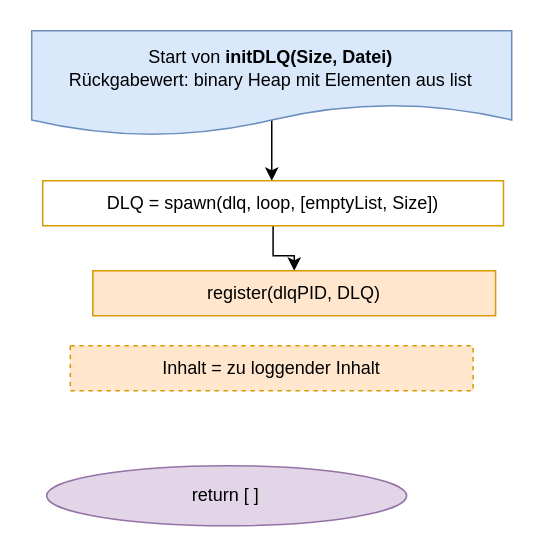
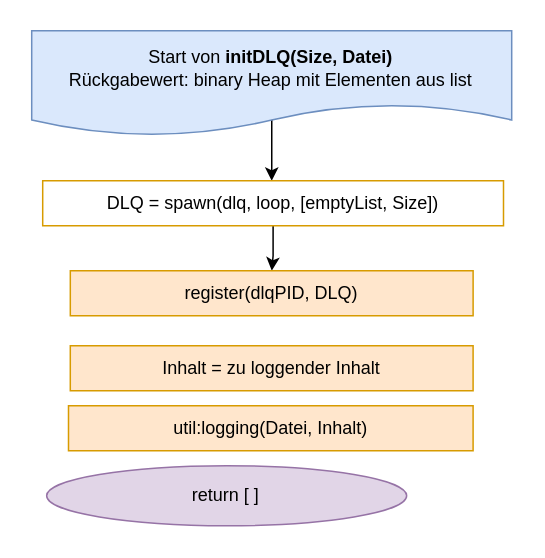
node "register(dlqPID, DLQ)": moved (294, 293) -> (271, 293)
node "Inhalt = zu loggender Inhalt": style dashed -> solid
node "util:logging(Datei, Inhalt)": added
